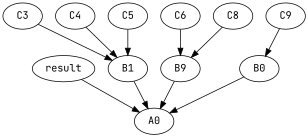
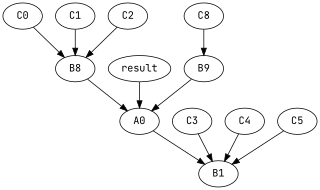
node "C0": added
node "C2": added
node "C6": removed
node "C9": label "C9" -> "C1"
node "B0": label "B0" -> "B8"
edge "B1" -> "A0": reversed
